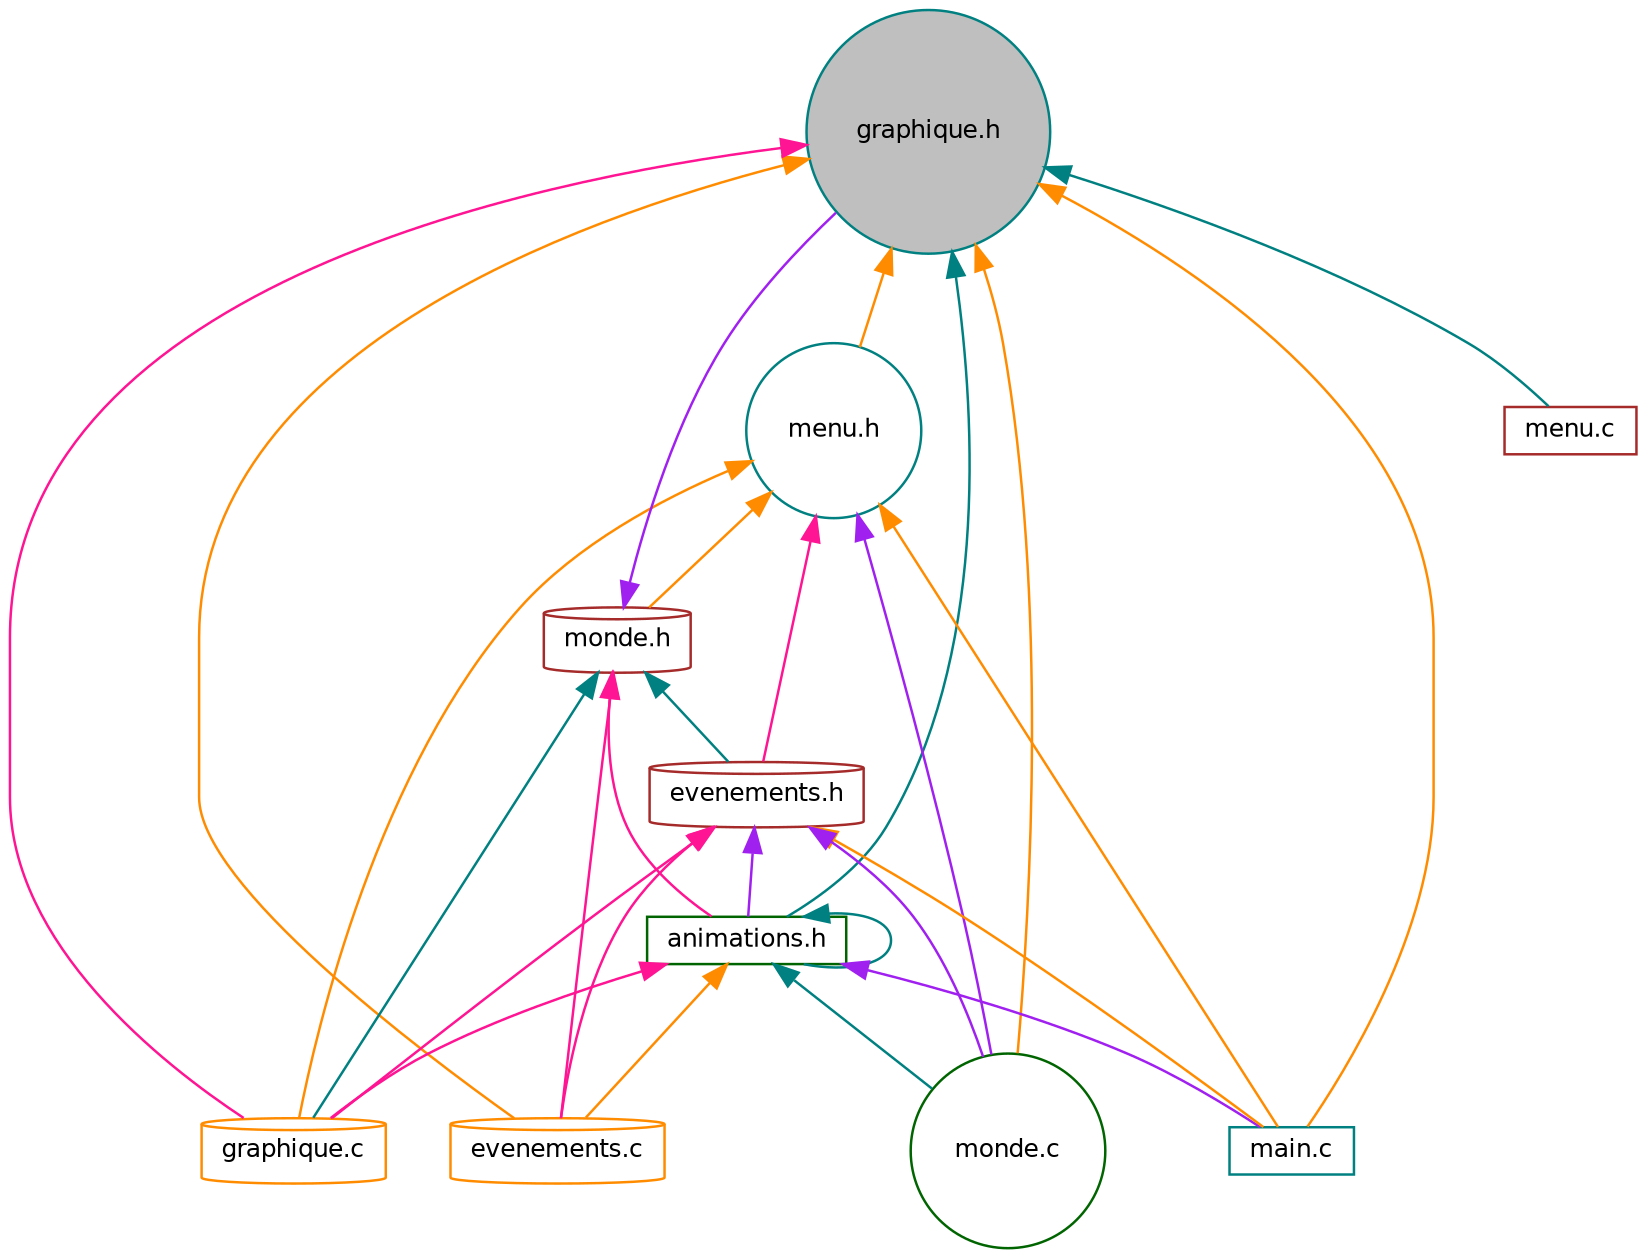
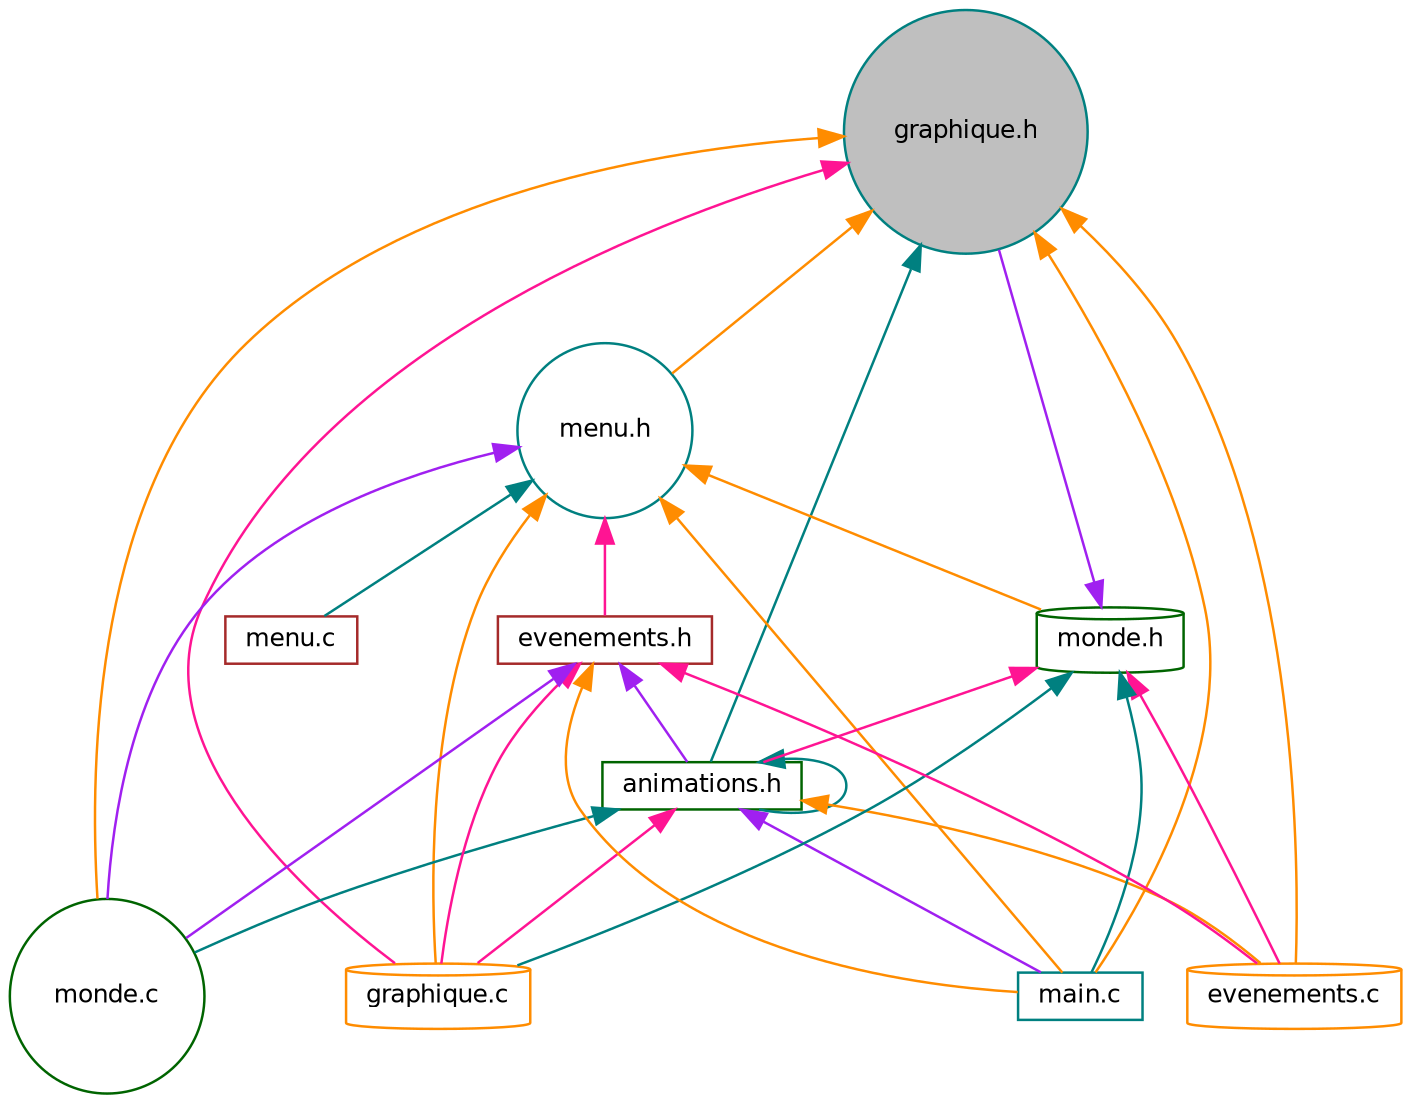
edge "menu.c" -> "graphique.h": now "menu.c" -> "menu.h"
node "monde.h": color brown -> darkgreen
edge "evenements.h" -> "monde.h": now "main.c" -> "monde.h"
node "evenements.h": shape cylinder -> box
